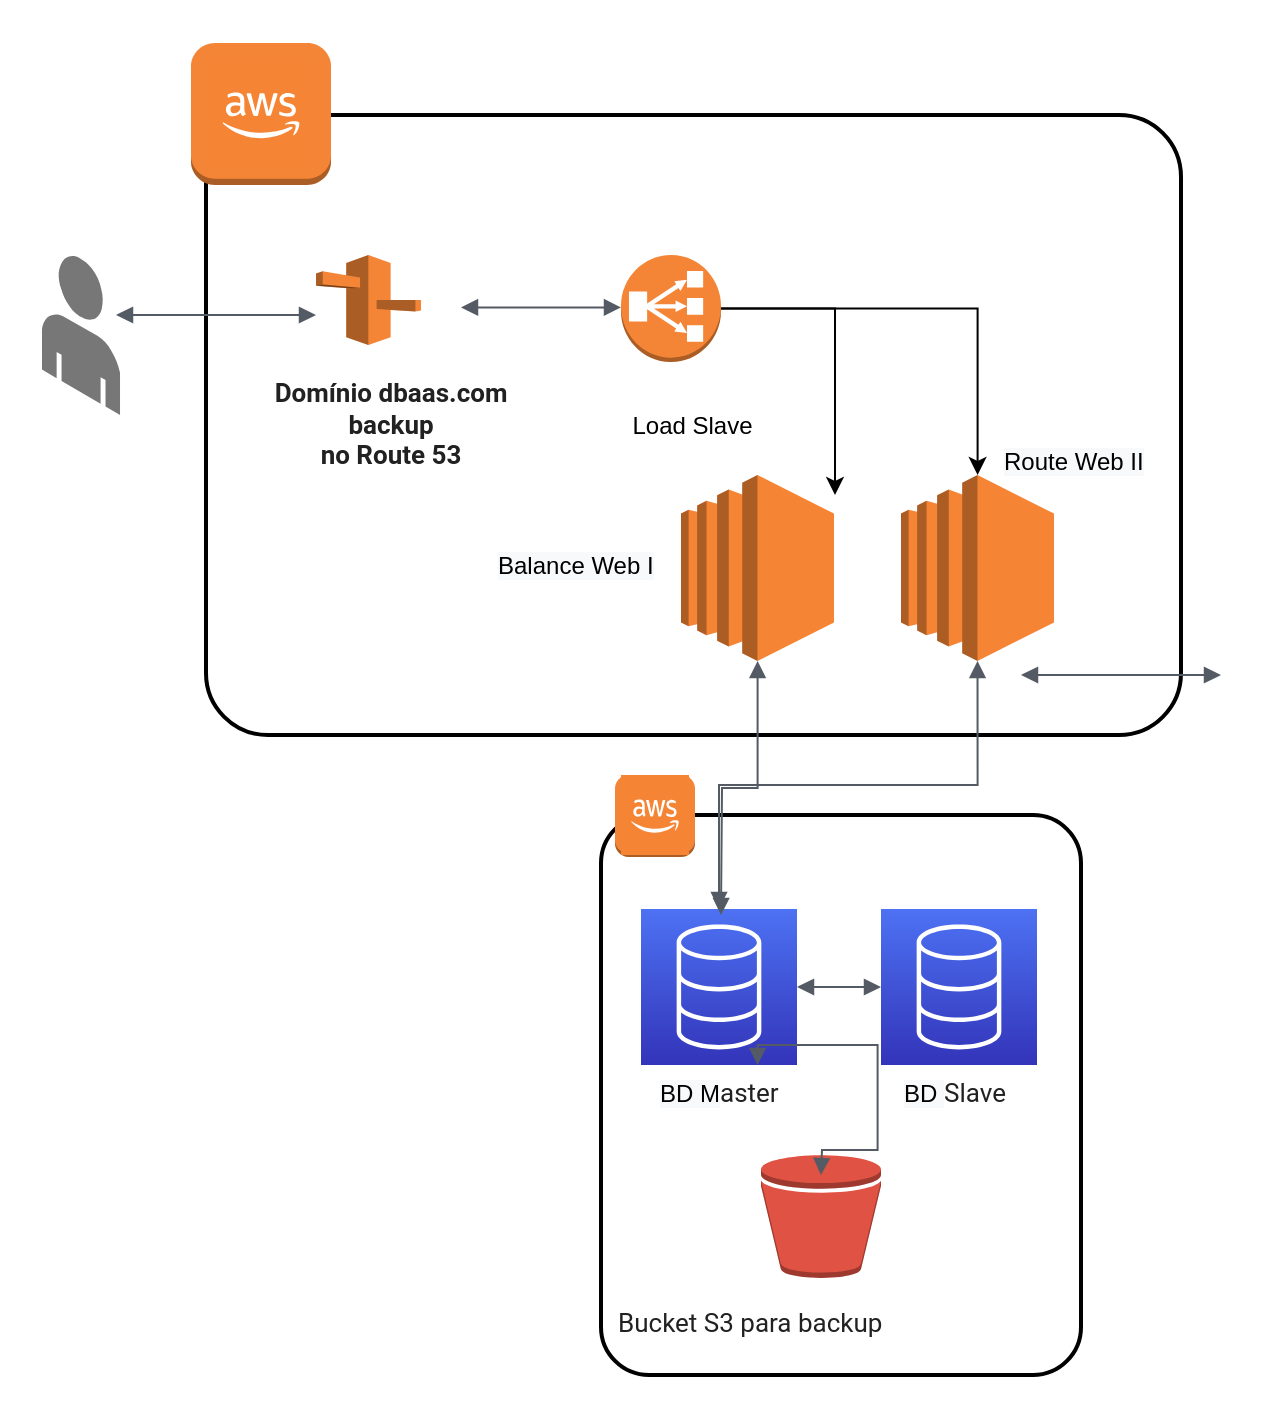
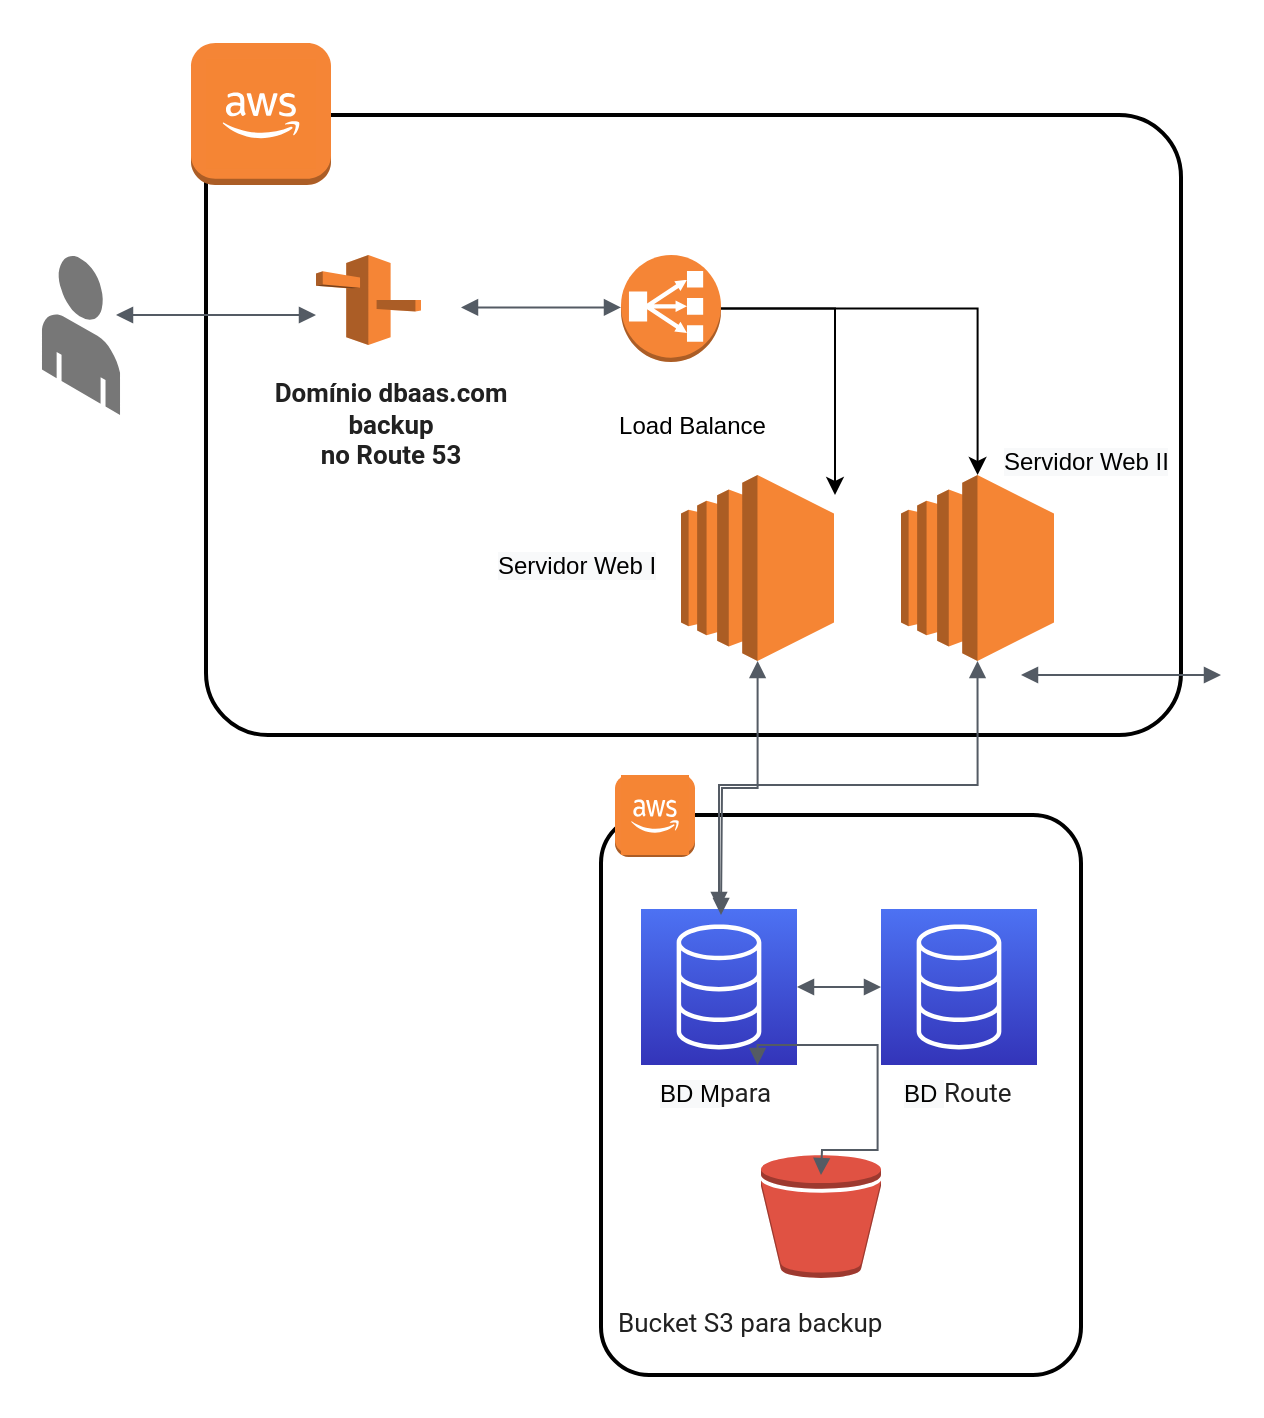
node "Load Slave": label "Load Slave" -> "Load Balance"
node "Route Web II": label "Route Web II" -> "Servidor Web II"
node "Balance Web I": label "Balance Web I" -> "Servidor Web I"
node "BD Master": label "BD Master" -> "BD Mpara"
node "BD Slave": label "BD Slave" -> "BD Route"
